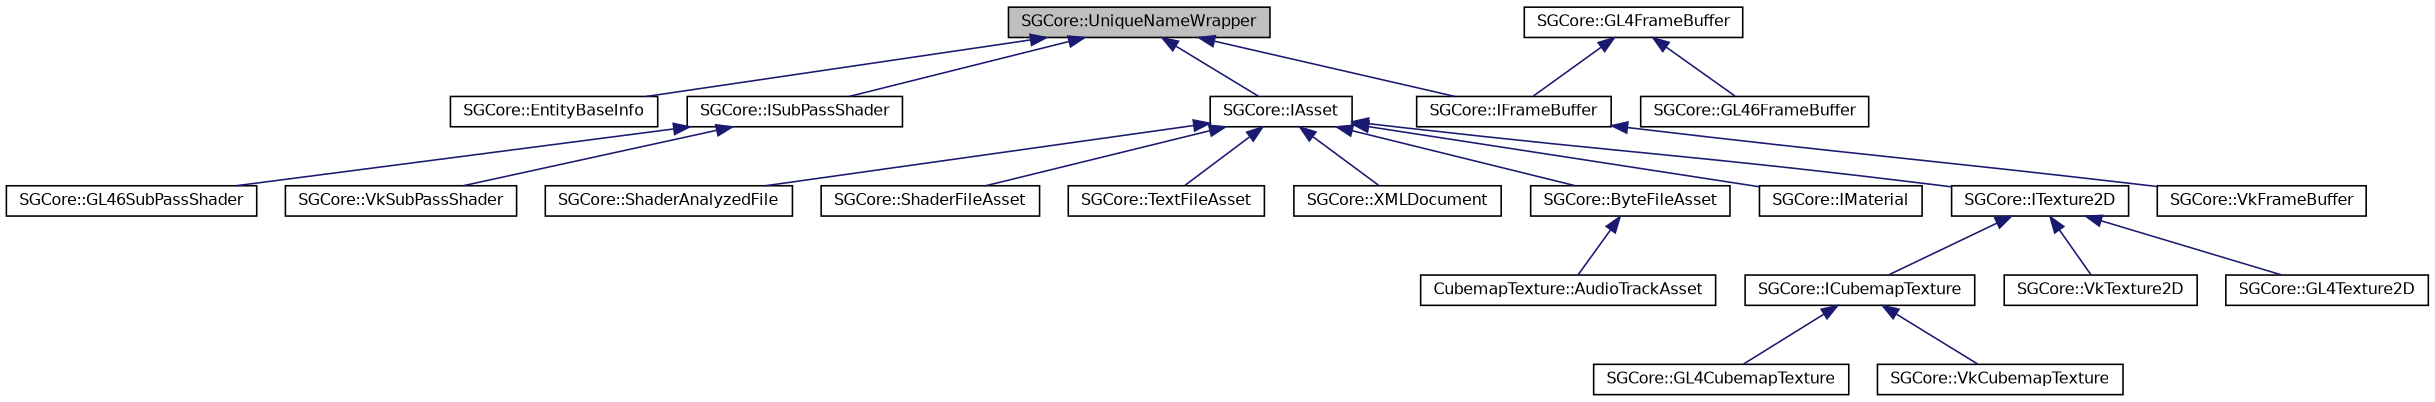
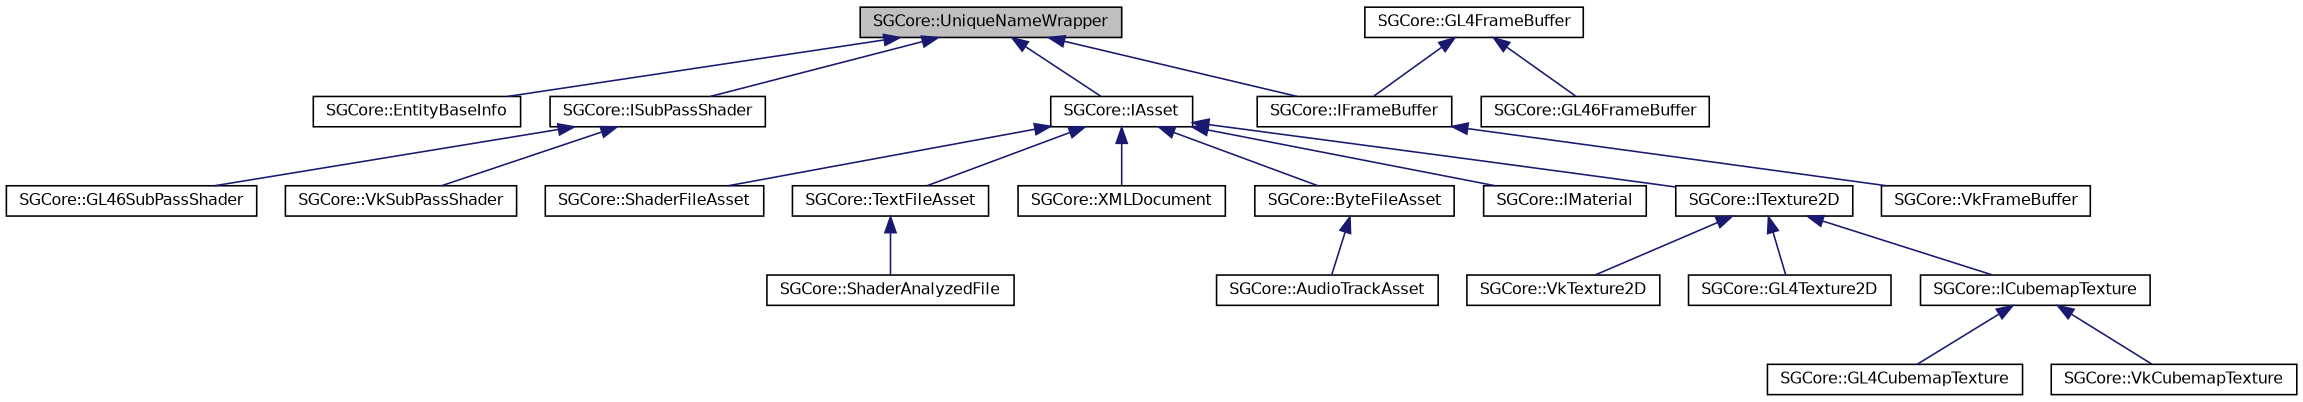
edge "SGCore::ShaderAnalyzedFile" -> "SGCore::IAsset": now "SGCore::ShaderAnalyzedFile" -> "SGCore::TextFileAsset"
node "CubemapTexture::AudioTrackAsset": label "CubemapTexture::AudioTrackAsset" -> "SGCore::AudioTrackAsset"
